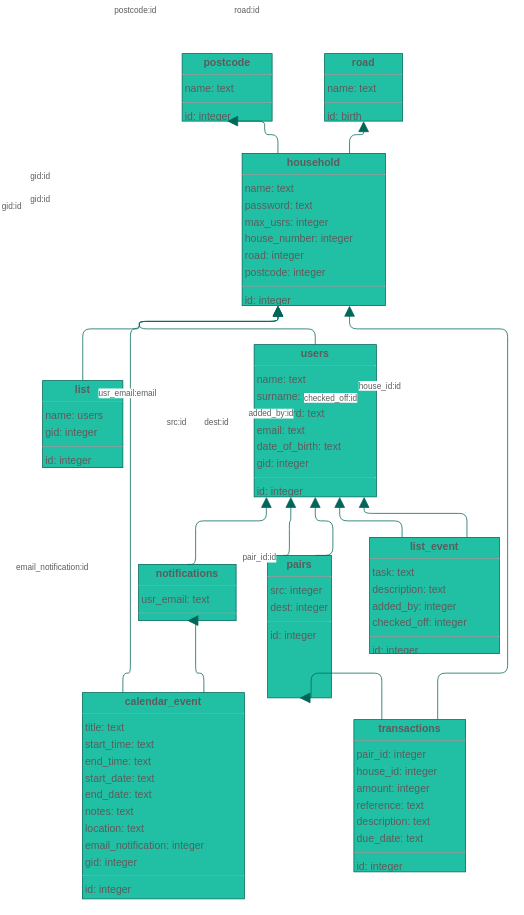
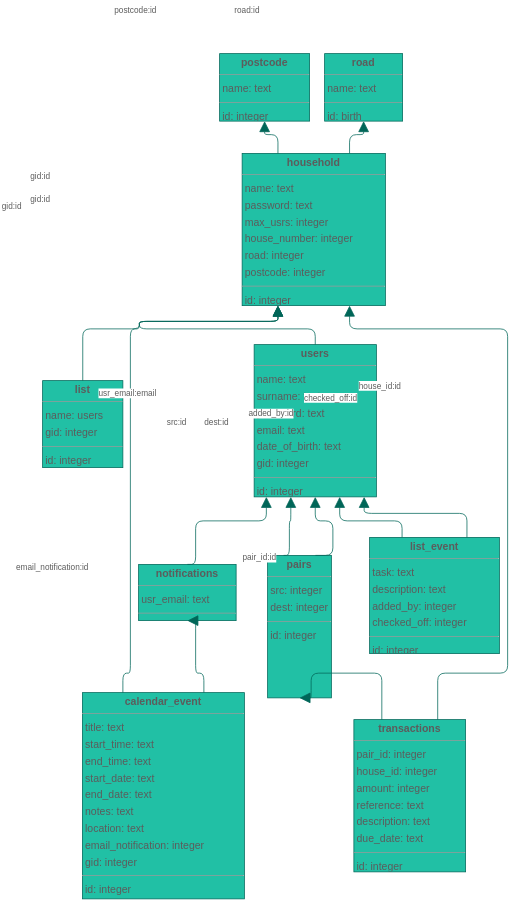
node "postcode name: text id: integer": moved (227, 87) -> (264, 87)
